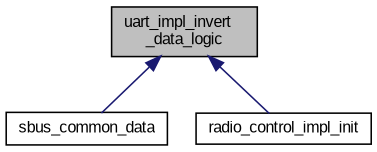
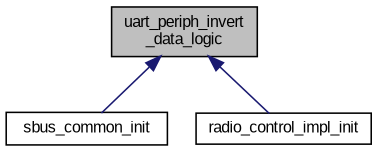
node "uart_impl_invert _data_logic": label "uart_impl_invert _data_logic" -> "uart_periph_invert _data_logic"
node "sbus_common_data": label "sbus_common_data" -> "sbus_common_init"
